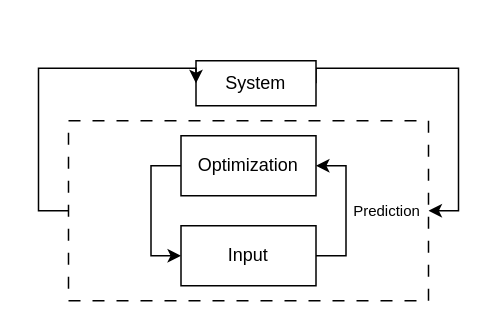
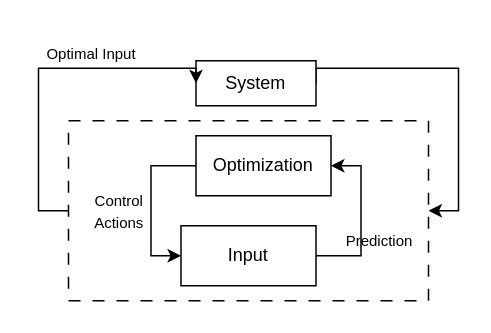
node "Optimal Input": added
node "Optimization": moved (248, 166) -> (263, 166)
node "Control Actions": added
node "Prediction": moved (387, 211) -> (380, 241)
